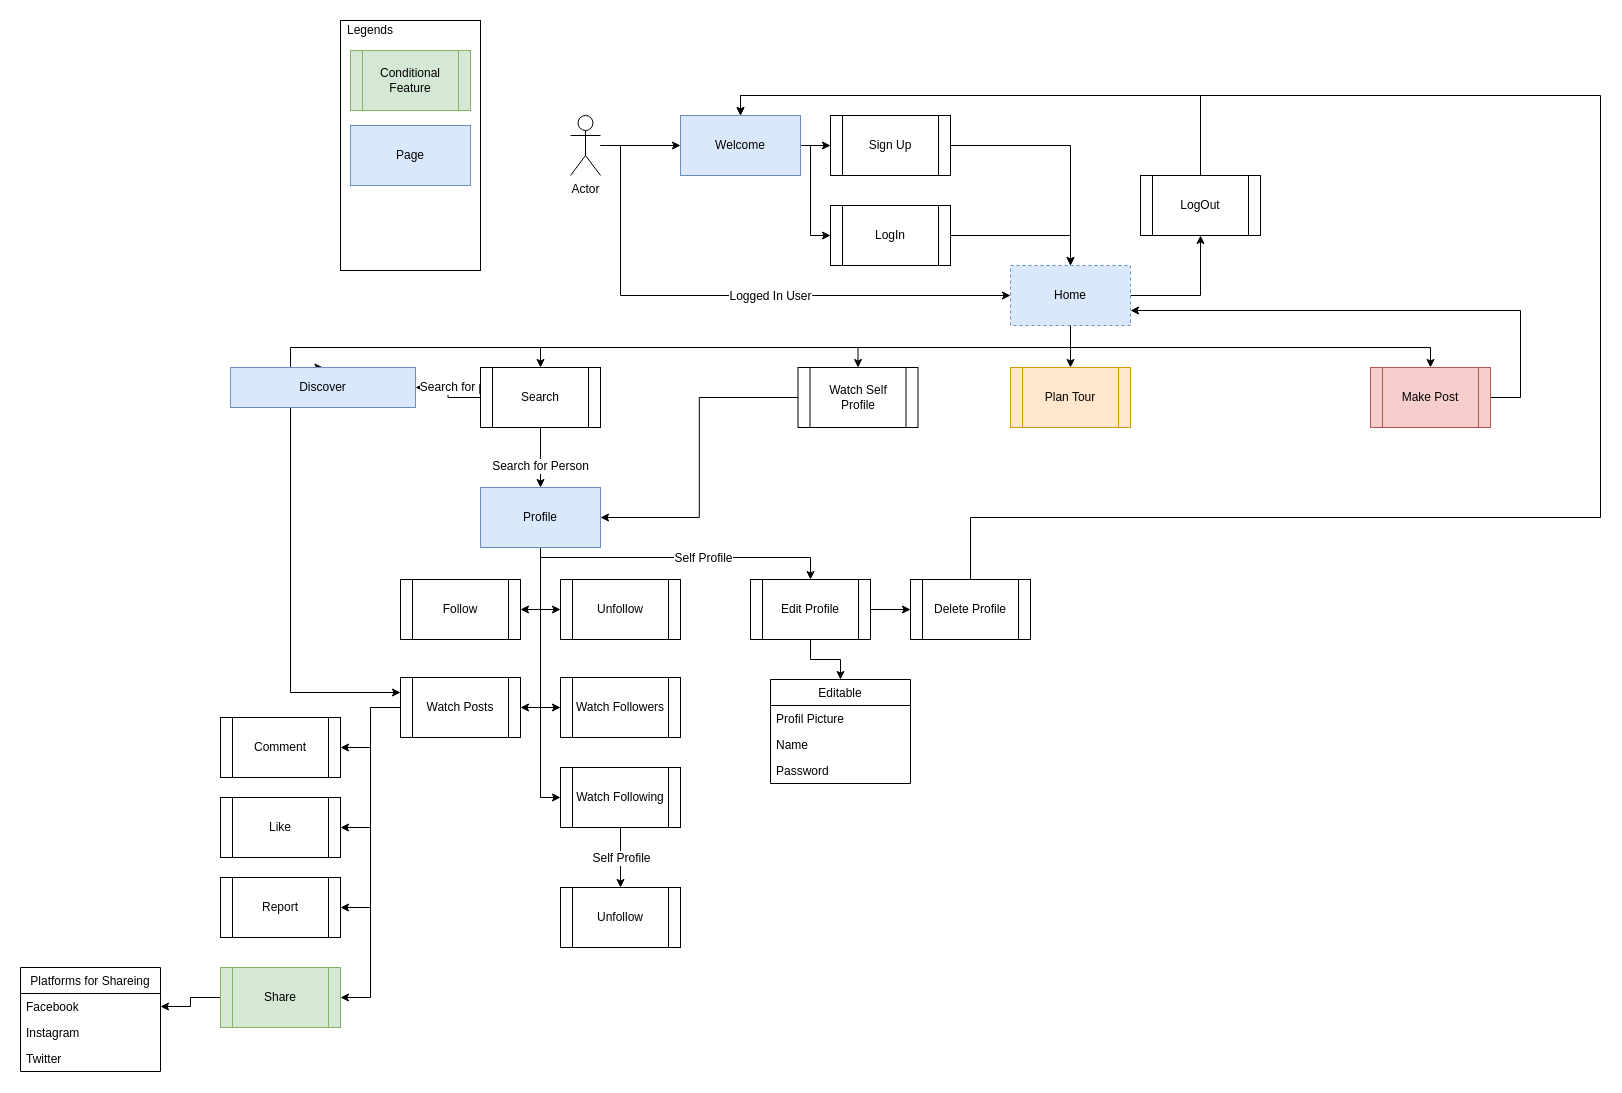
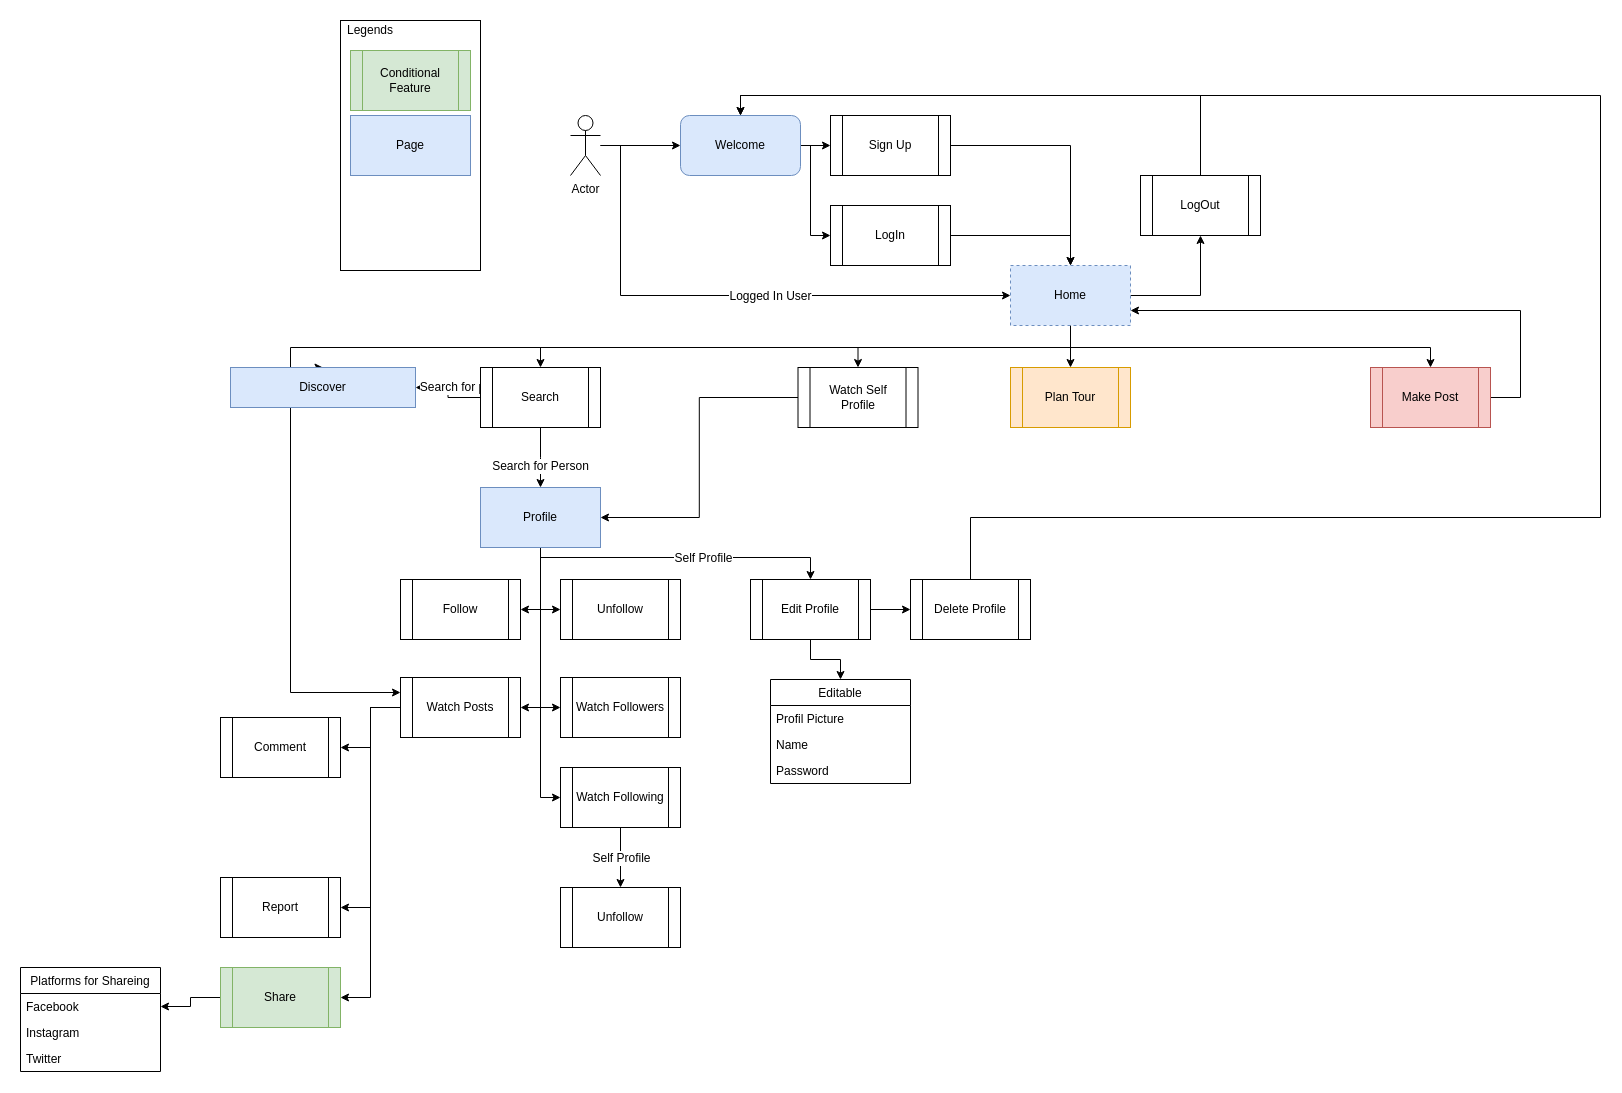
node "Welcome": shape rectangle -> rounded rectangle
node "Page": moved (411, 156) -> (411, 146)
node "Like": removed
edge "Watch Posts" -> "Like": removed
